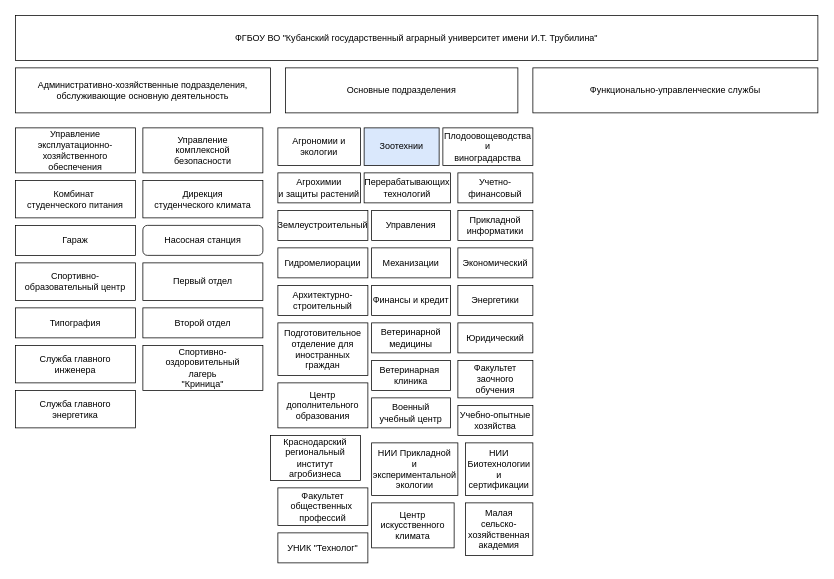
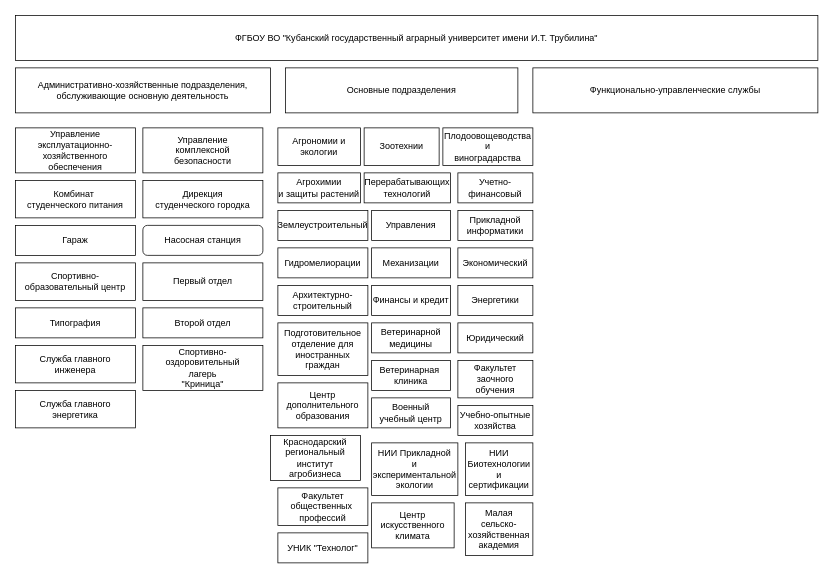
node "Зоотехнии": fillcolor #dae8fc -> #ffffff
node "Дирекция студенческого климата": label "Дирекция студенческого климата" -> "Дирекция студенческого городка"
